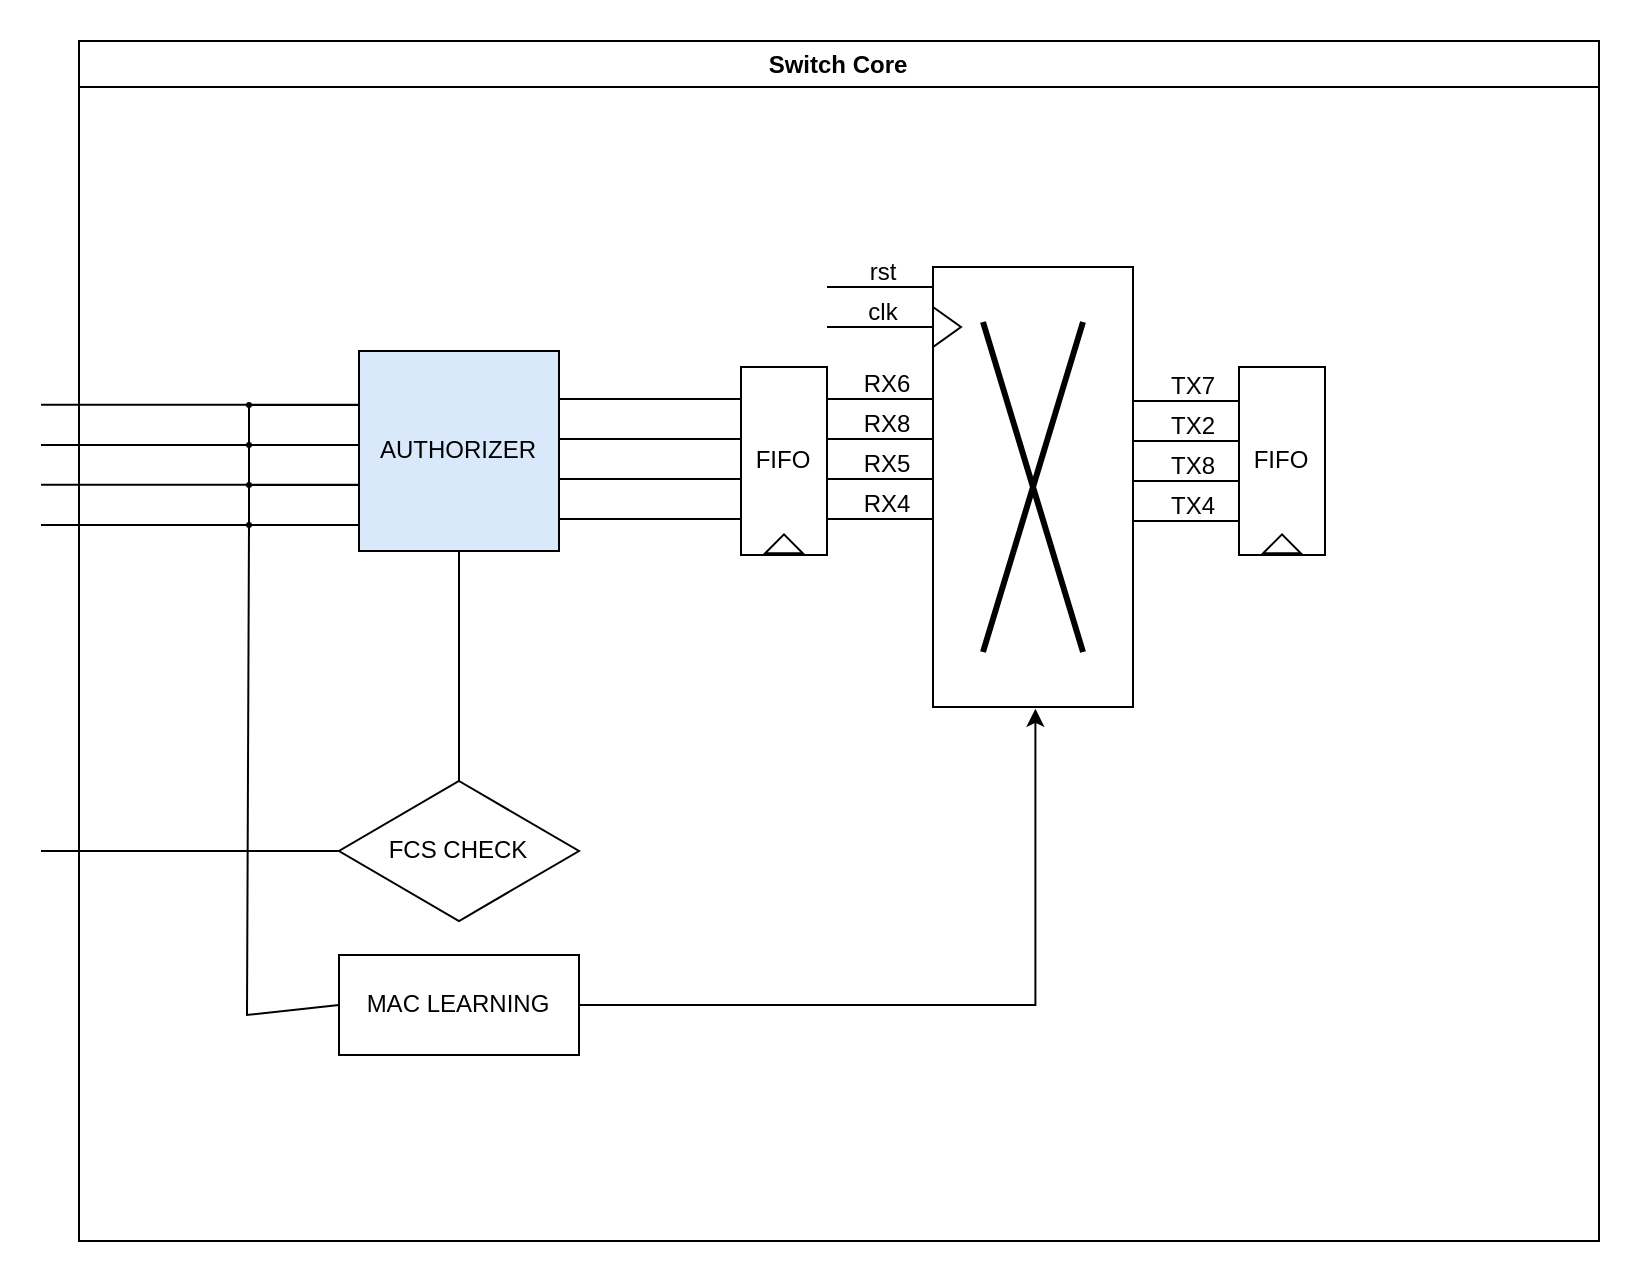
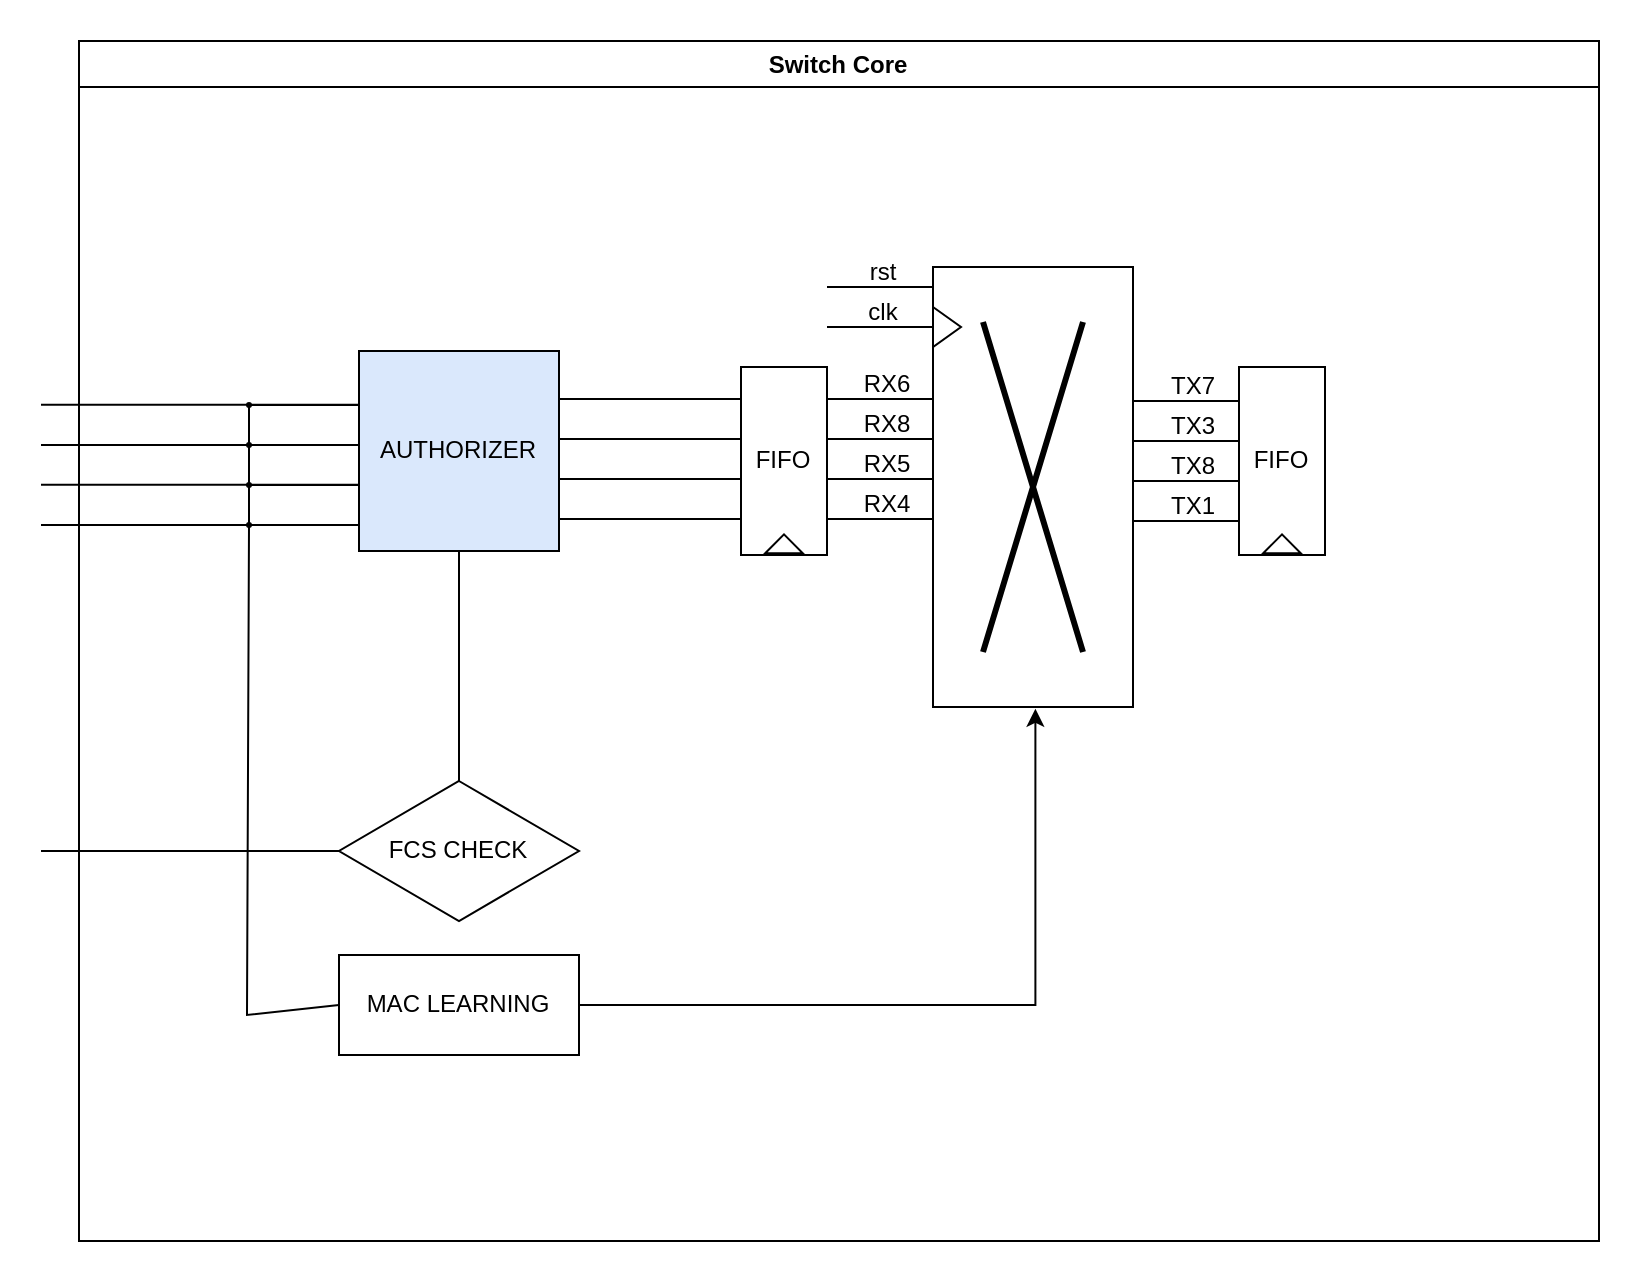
node "TX2": label "TX2" -> "TX3"
node "TX4": label "TX4" -> "TX1"
